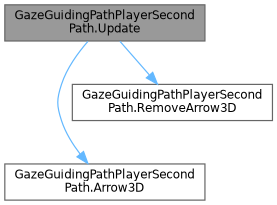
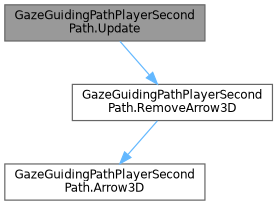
edge "GazeGuidingPathPlayerSecond Path.Update" -> "GazeGuidingPathPlayerSecond Path.Arrow3D": now "GazeGuidingPathPlayerSecond Path.RemoveArrow3D" -> "GazeGuidingPathPlayerSecond Path.Arrow3D"
